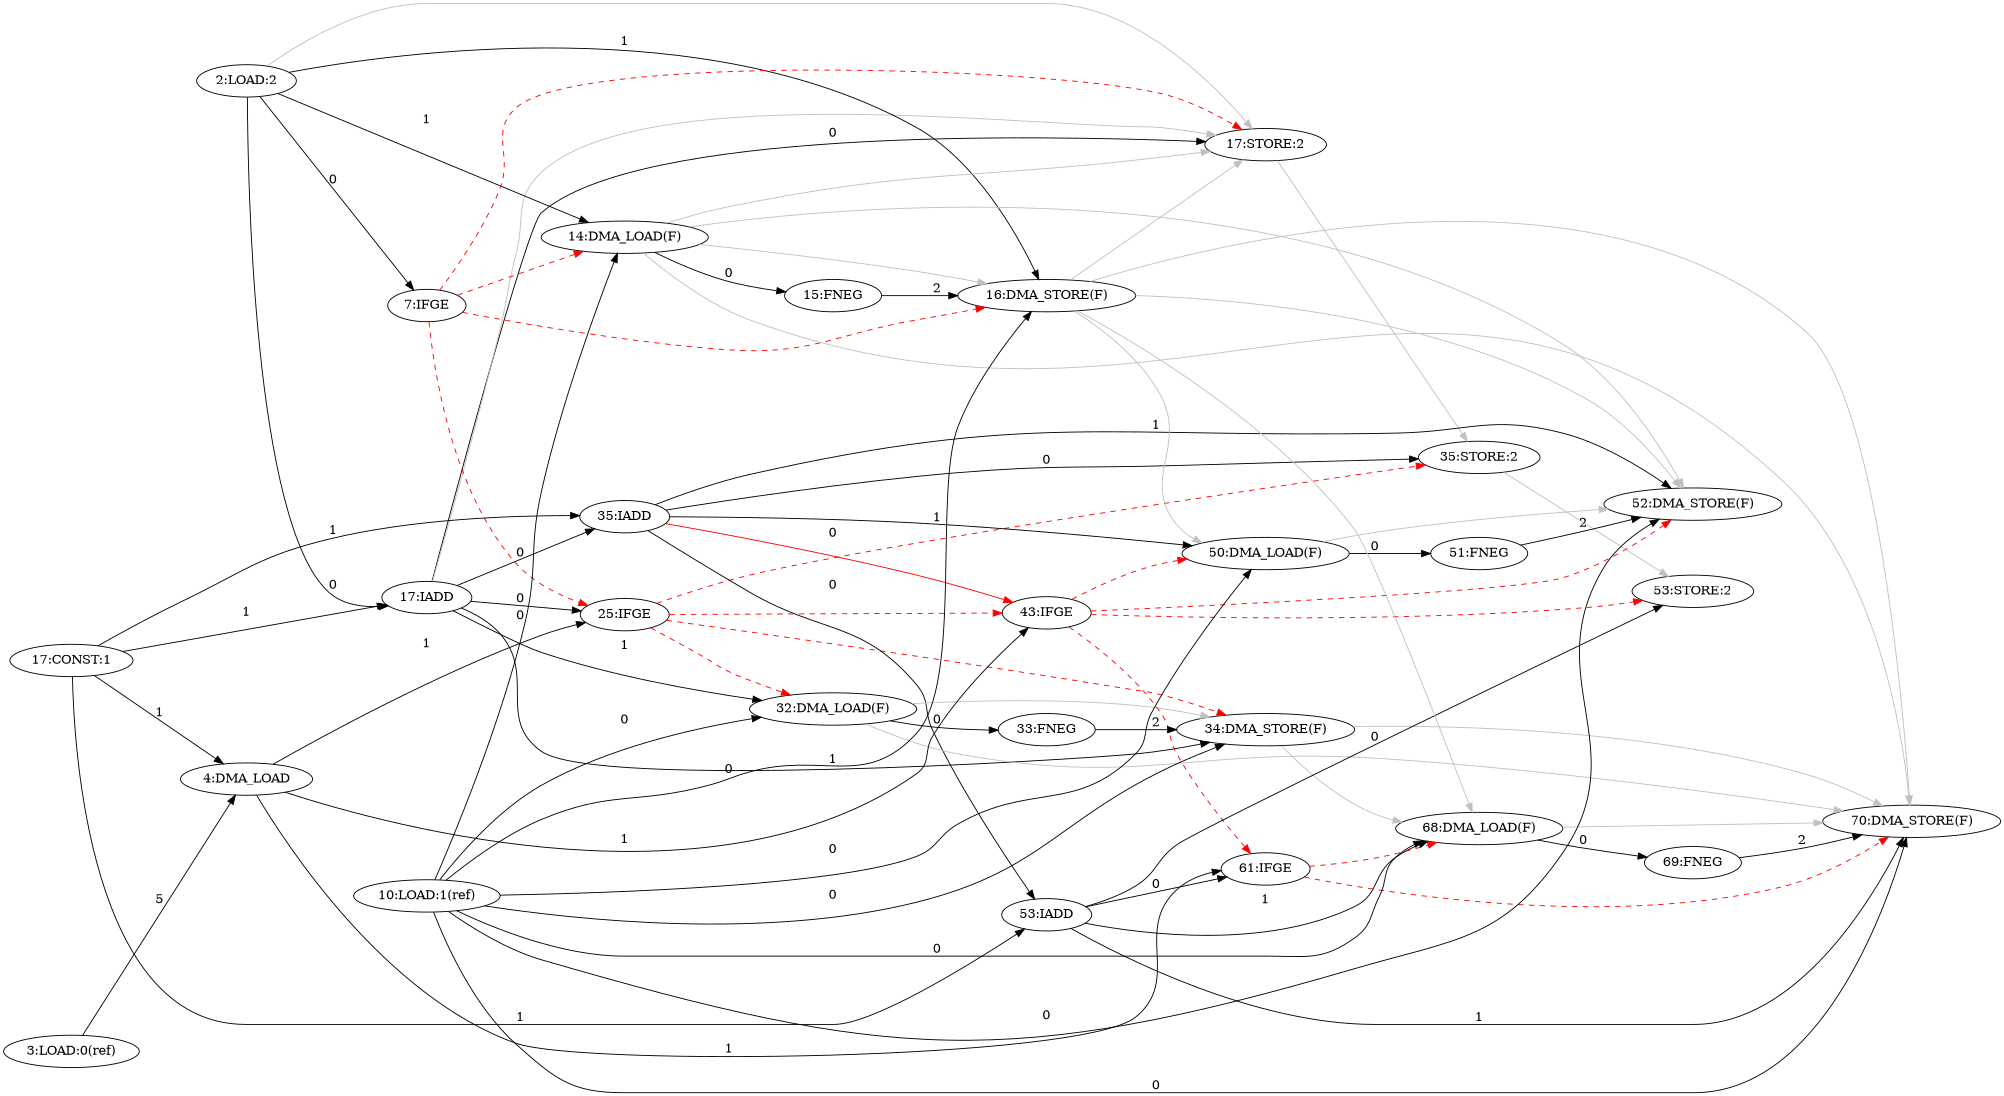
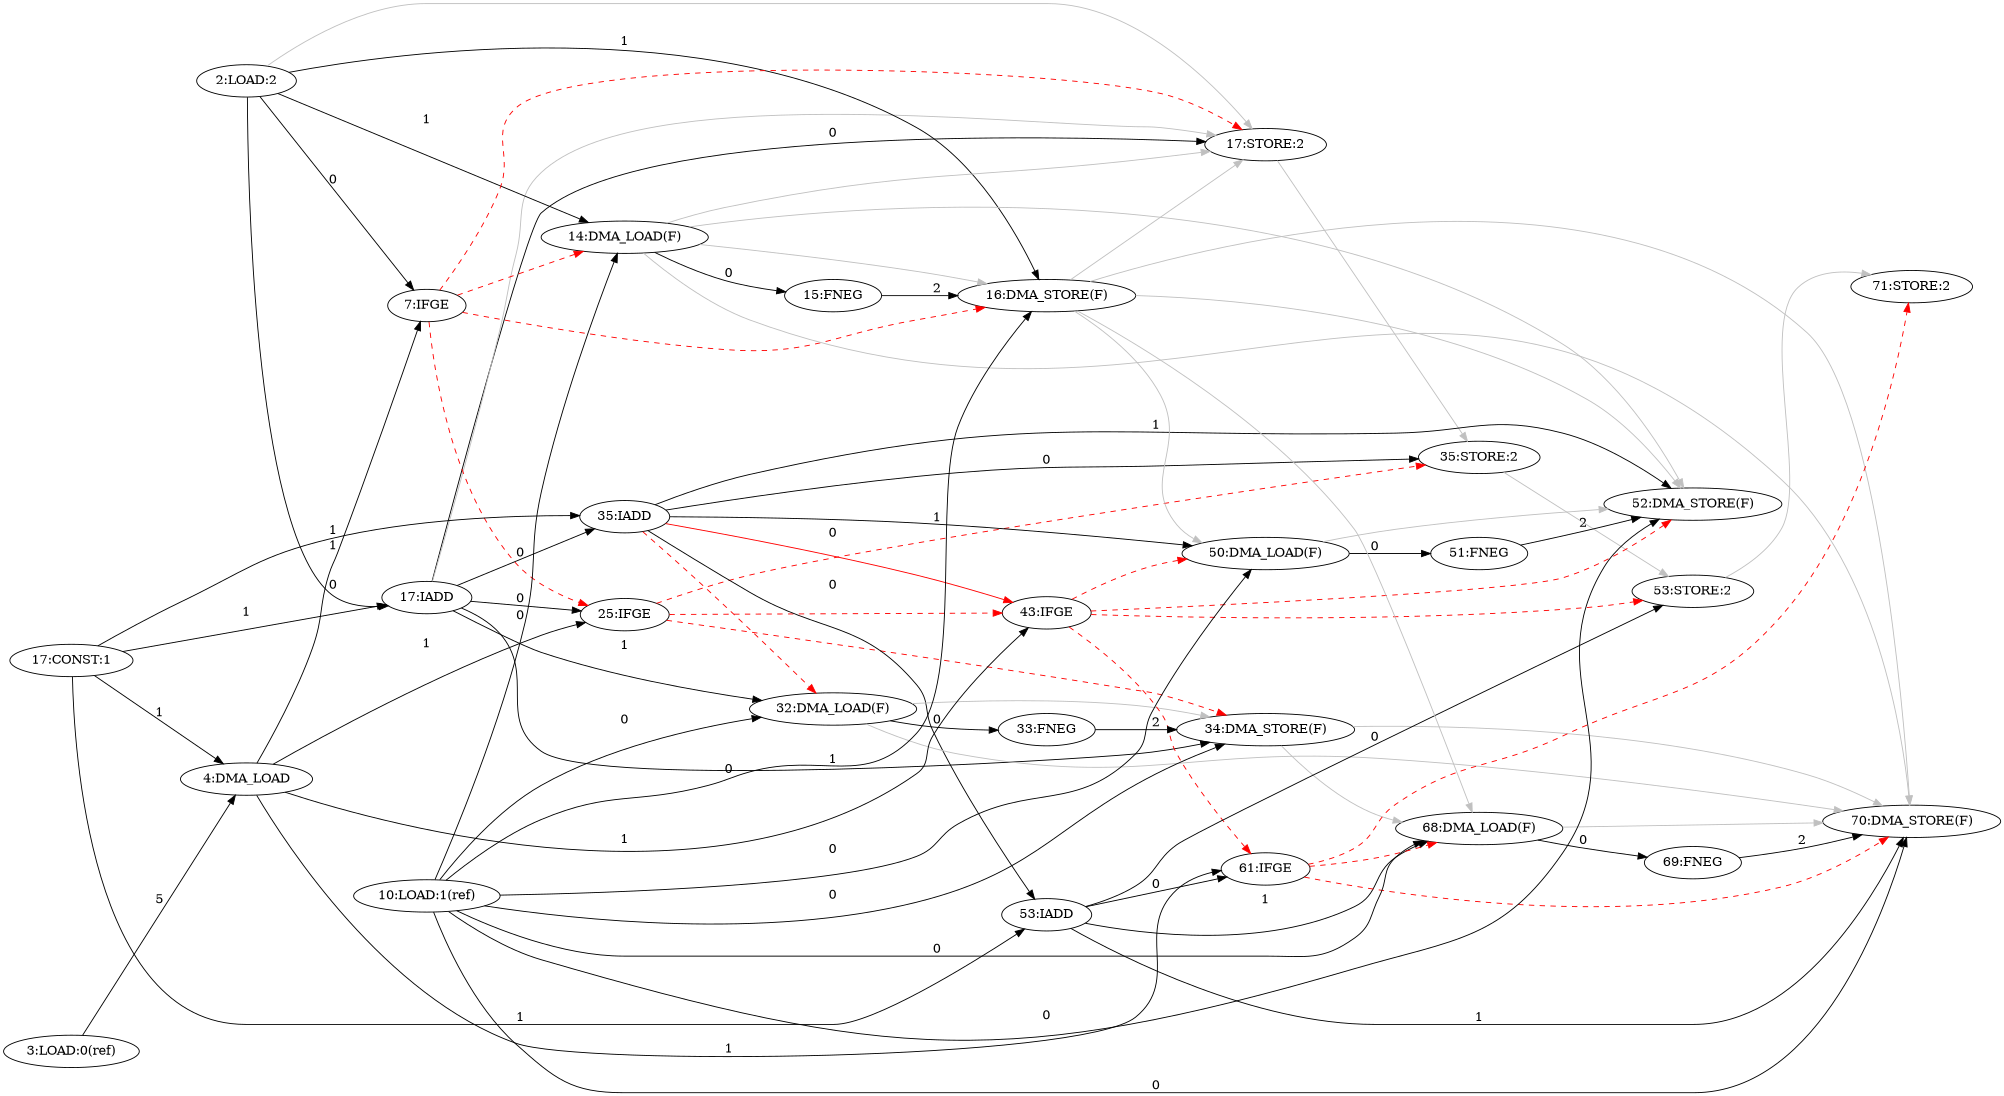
node "71:STORE:2": added
edge "4:DMA_LOAD" -> "7:IFGE": added, label "1"
edge "25:IFGE" -> "32:DMA_LOAD(F)": now "35:IADD" -> "32:DMA_LOAD(F)"
